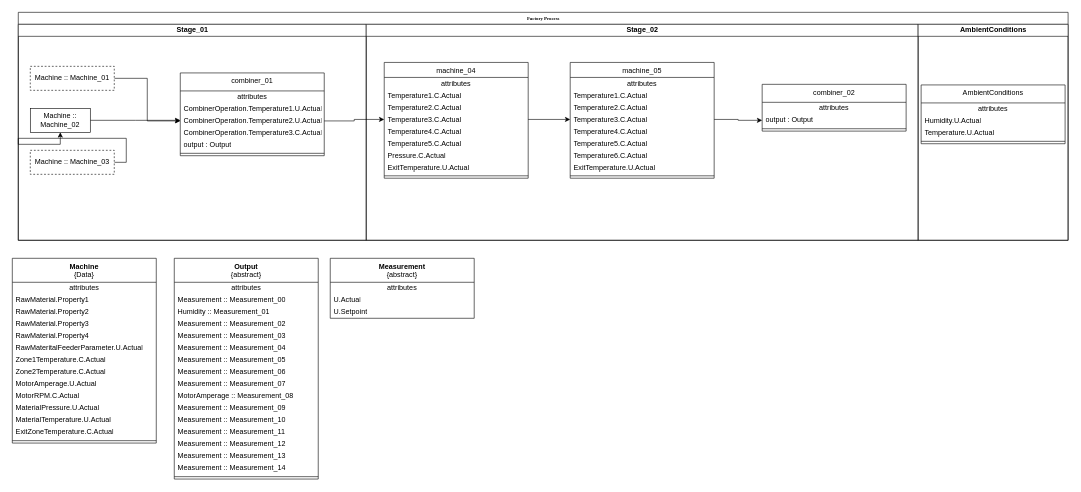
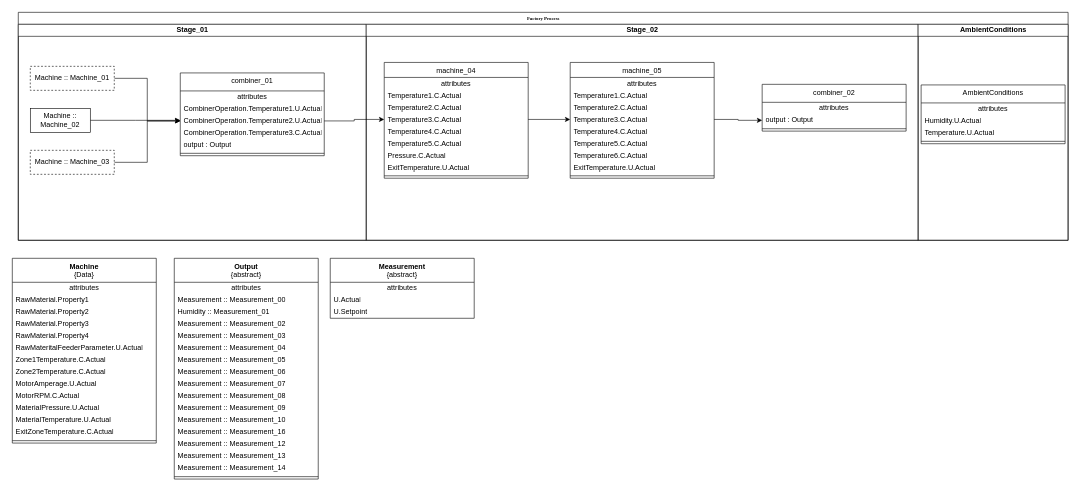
edge "Machine :: Machine_03" -> "Machine :: Machine_02": now "Machine :: Machine_03" -> "CombinerOperation.Temperature2.U.Actual"
node "MotorAmperage :: Measurement_08": label "MotorAmperage :: Measurement_08" -> "Measurement :: Measurement_08"
node "Measurement :: Measurement_11": label "Measurement :: Measurement_11" -> "Measurement :: Measurement_16"
